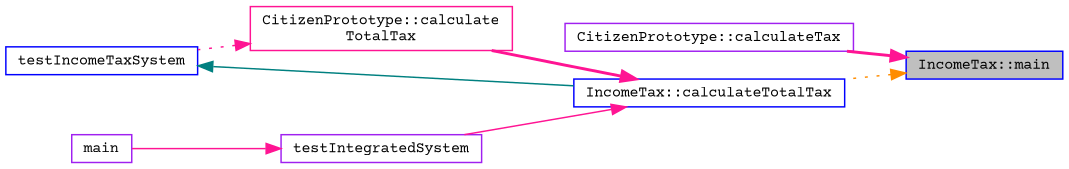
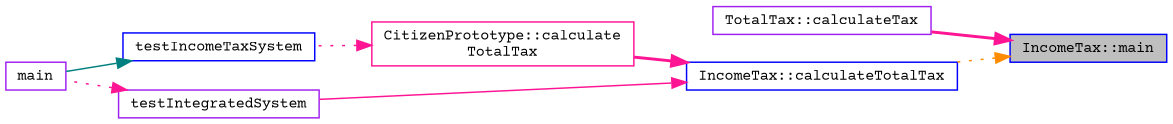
node "CitizenPrototype::calculateTax": label "CitizenPrototype::calculateTax" -> "TotalTax::calculateTax"
edge "IncomeTax::calculateTotalTax" -> "testIncomeTaxSystem": now "main" -> "testIncomeTaxSystem"
edge "main" -> "testIntegratedSystem": style solid -> dotted
